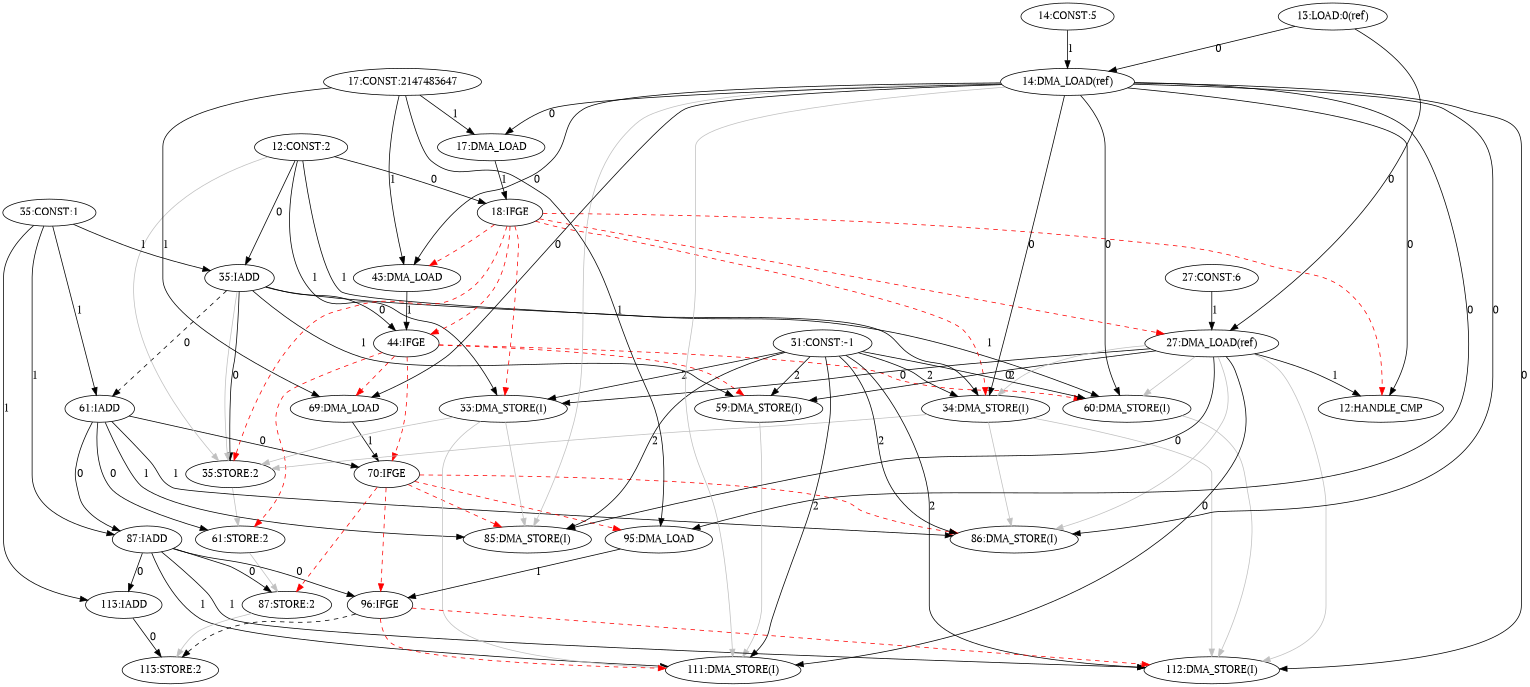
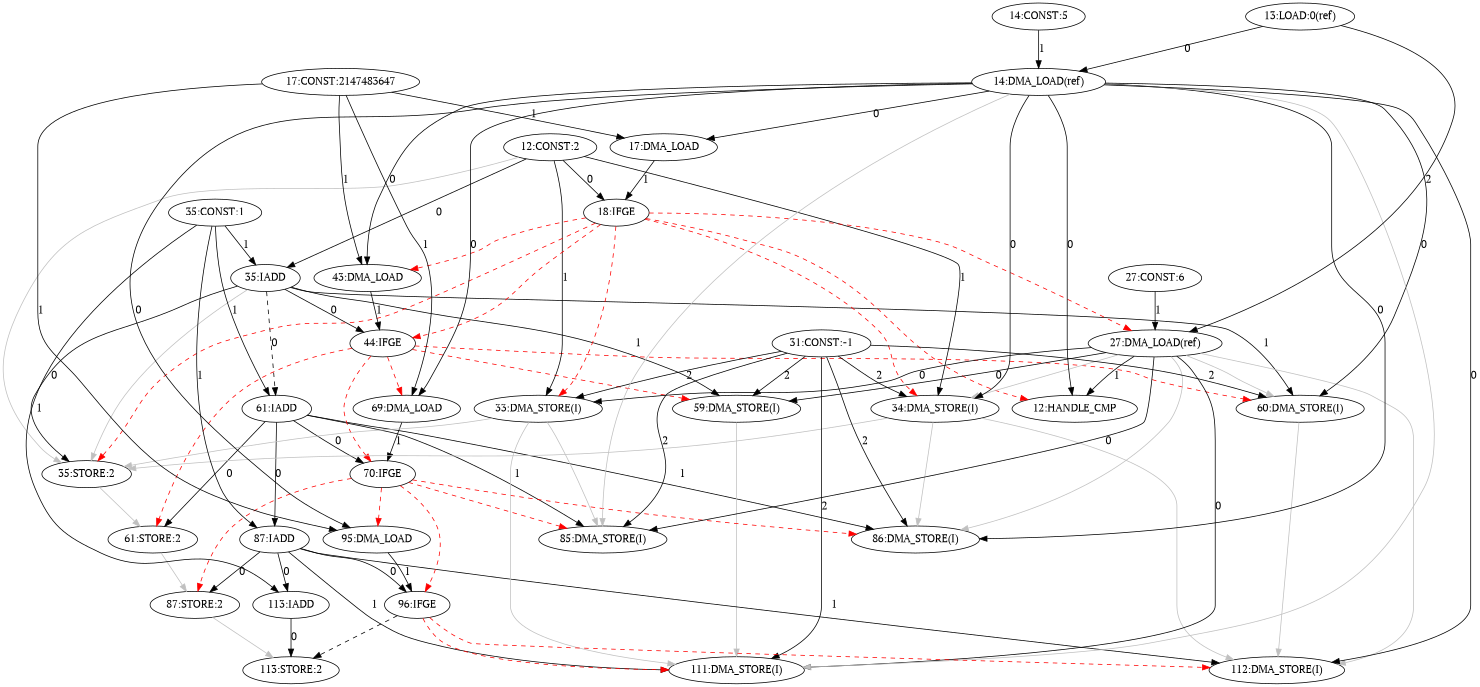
edge "13:LOAD:0(ref)" -> "27:DMA_LOAD(ref)": label "0" -> "2"
edge "31:CONST:-1" -> "112:DMA_STORE(I)": removed, label "2"
